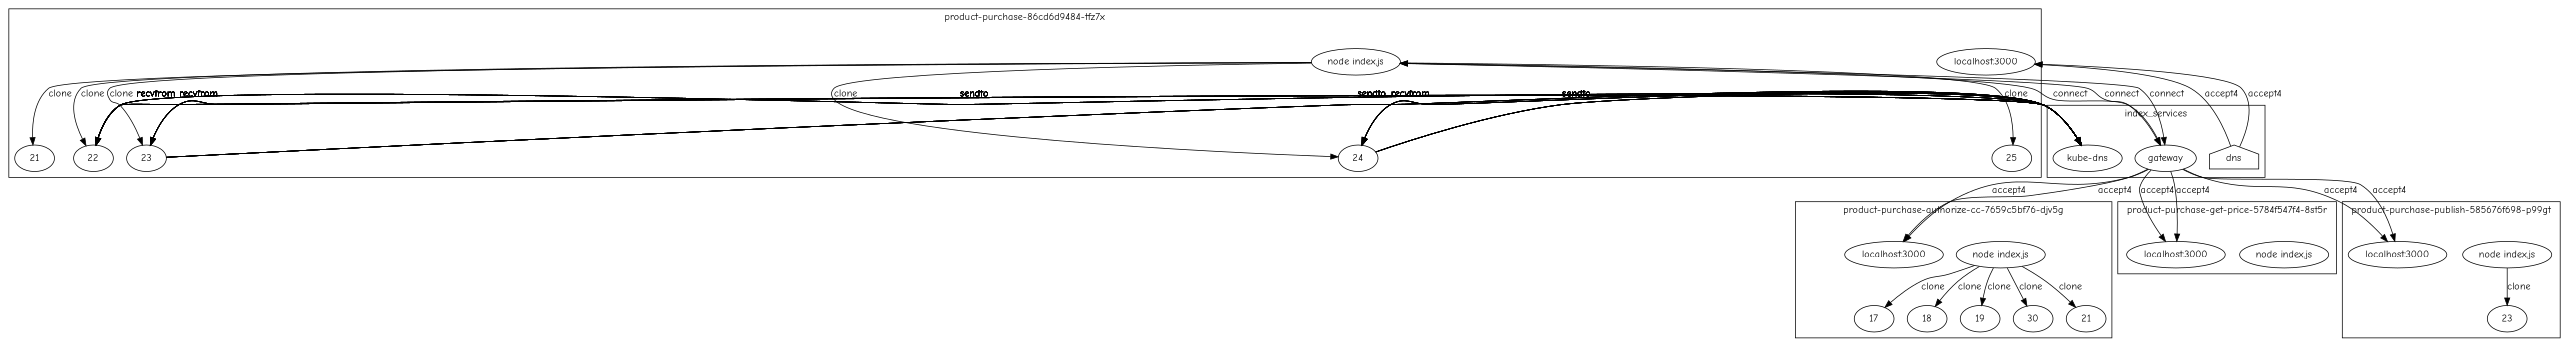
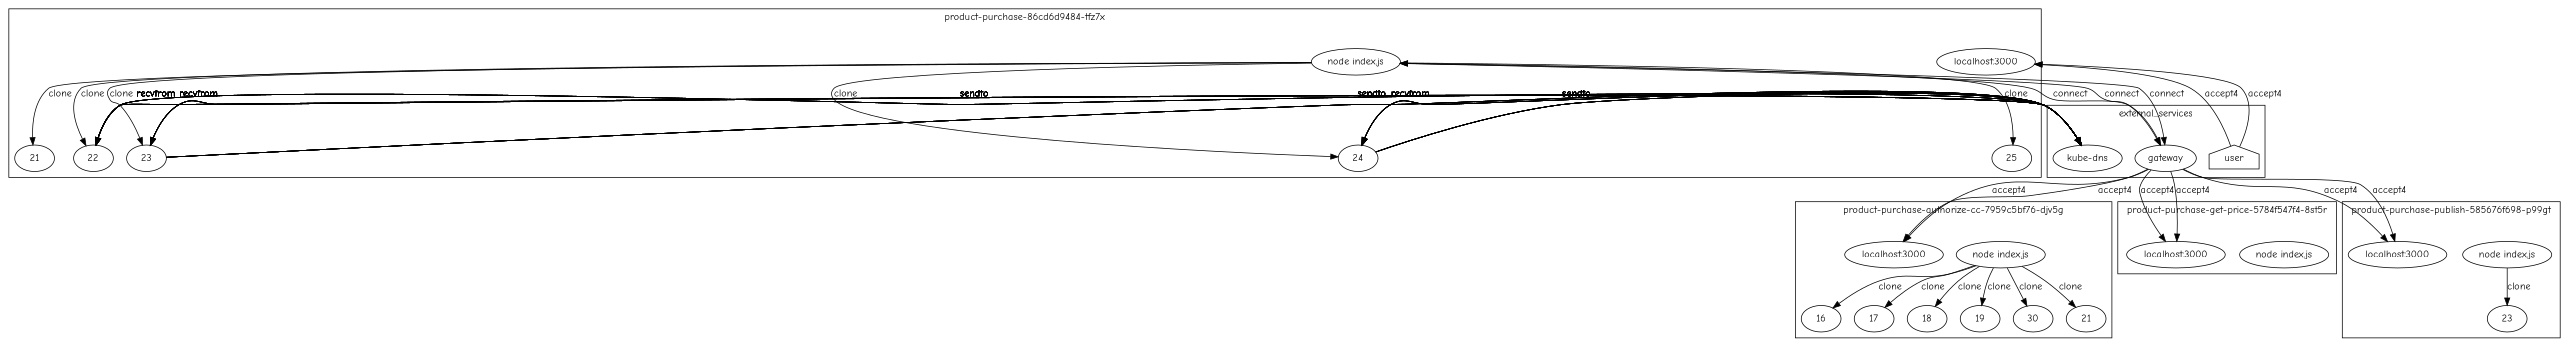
cluster "index_services": label "index_services" -> "external_services"
node "dns": label "dns" -> "user"
cluster " product-purchase-authorize-cc-7659c5bf76-djv5g ": label " product-purchase-authorize-cc-7659c5bf76-djv5g " -> " product-purchase-authorize-cc-7959c5bf76-djv5g "
node "16": added
